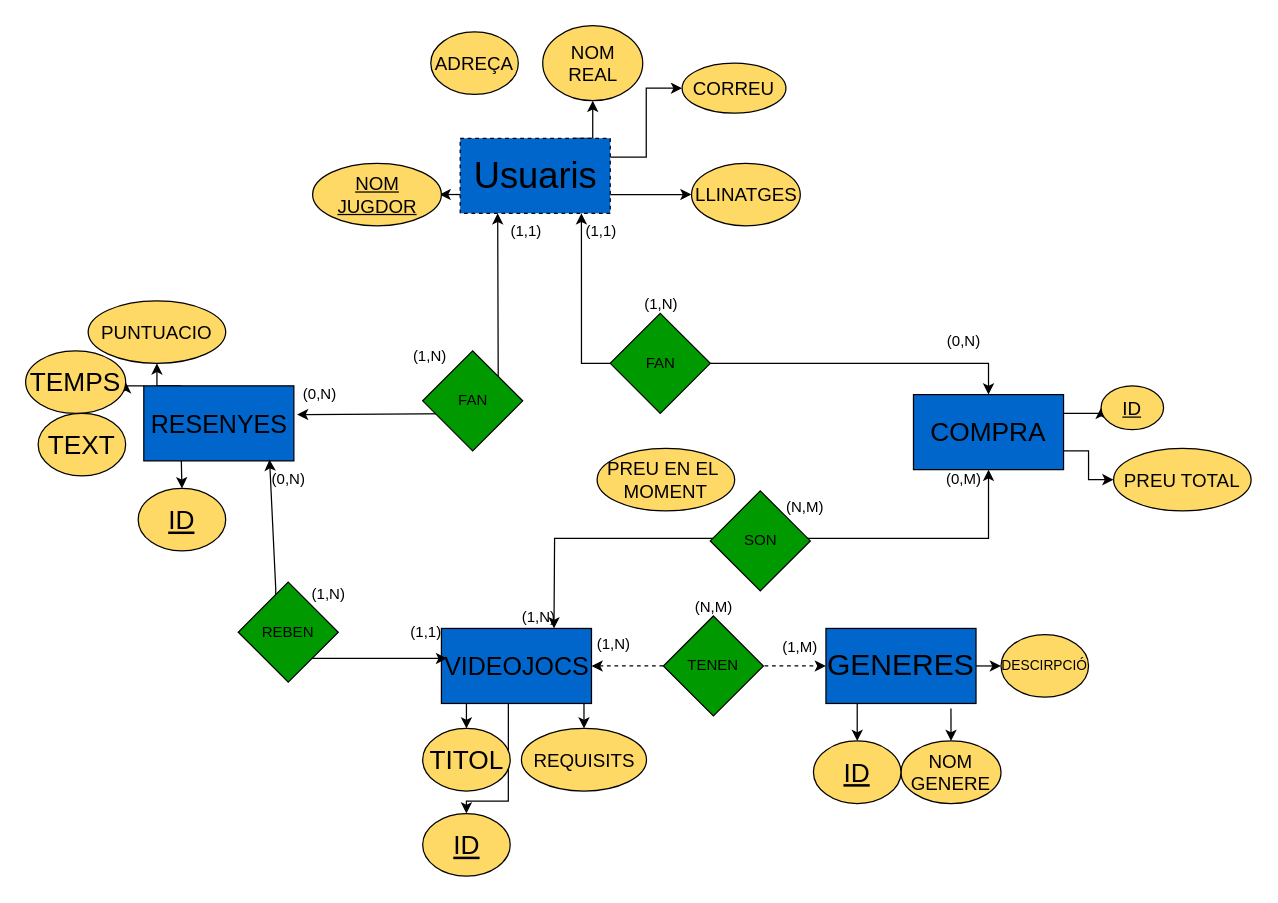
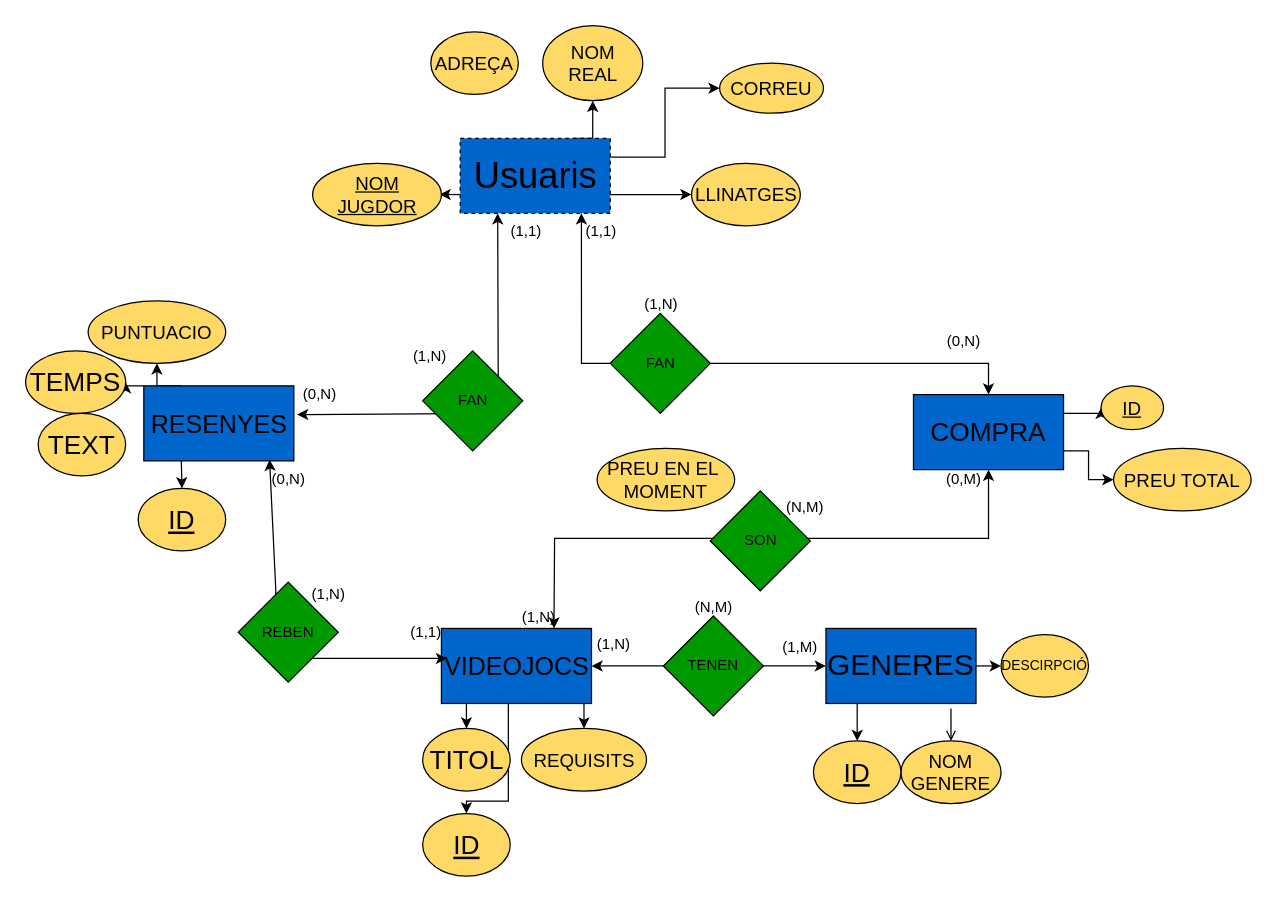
node "CORREU": moved (734, 88) -> (771, 88)
edge "VIDEOJOCS" -- "GENERES": style dashed -> solid
edge "GENERES" -> "NOM GENERE": arrowhead classic -> open
